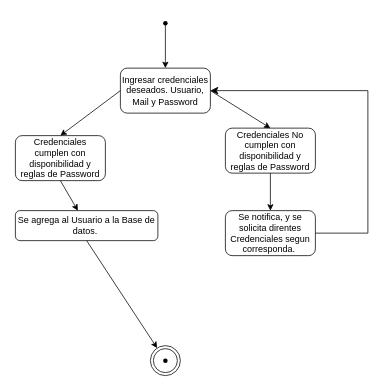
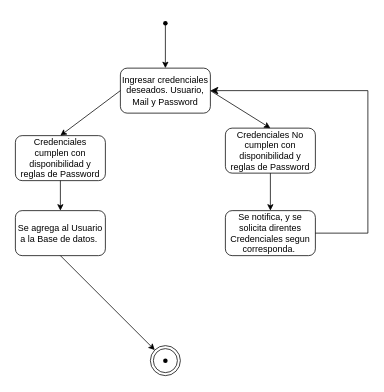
node "Se agrega al Usuario a la Base de datos.": size 143x30 -> 90x45
